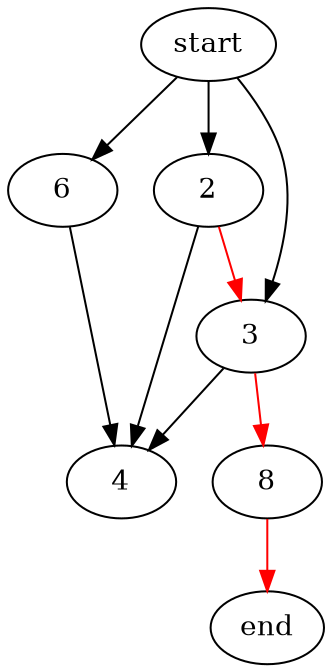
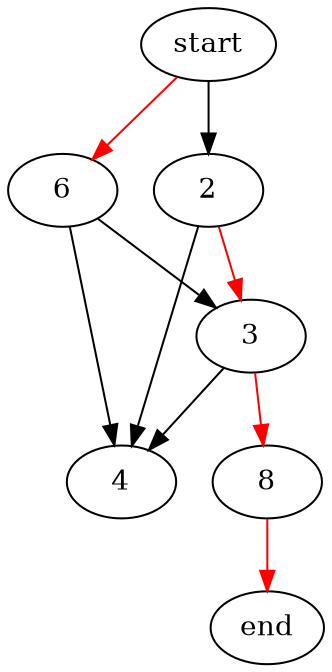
edge "start" -> "6": color black -> red
edge "start" -> "3": now "6" -> "3"
